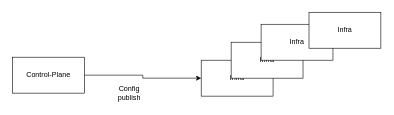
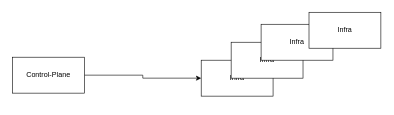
node "Config publish": removed
